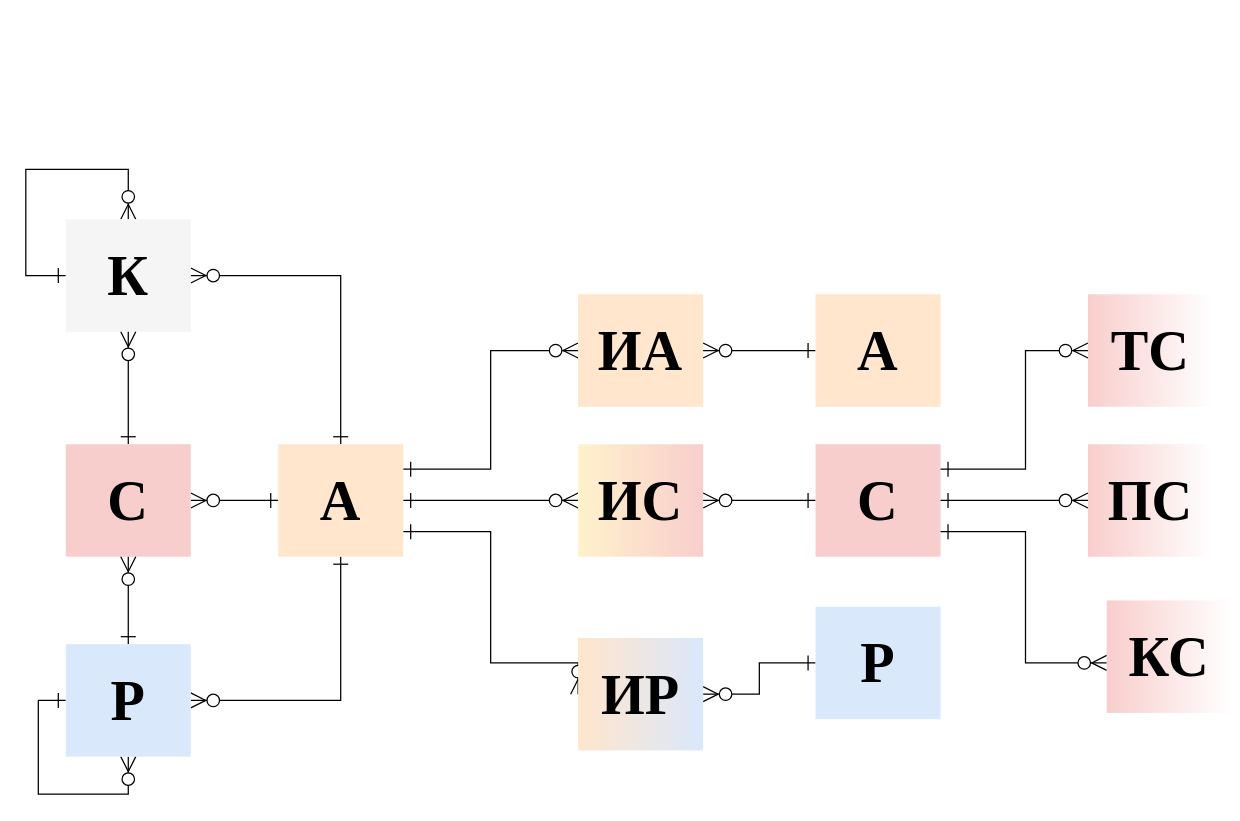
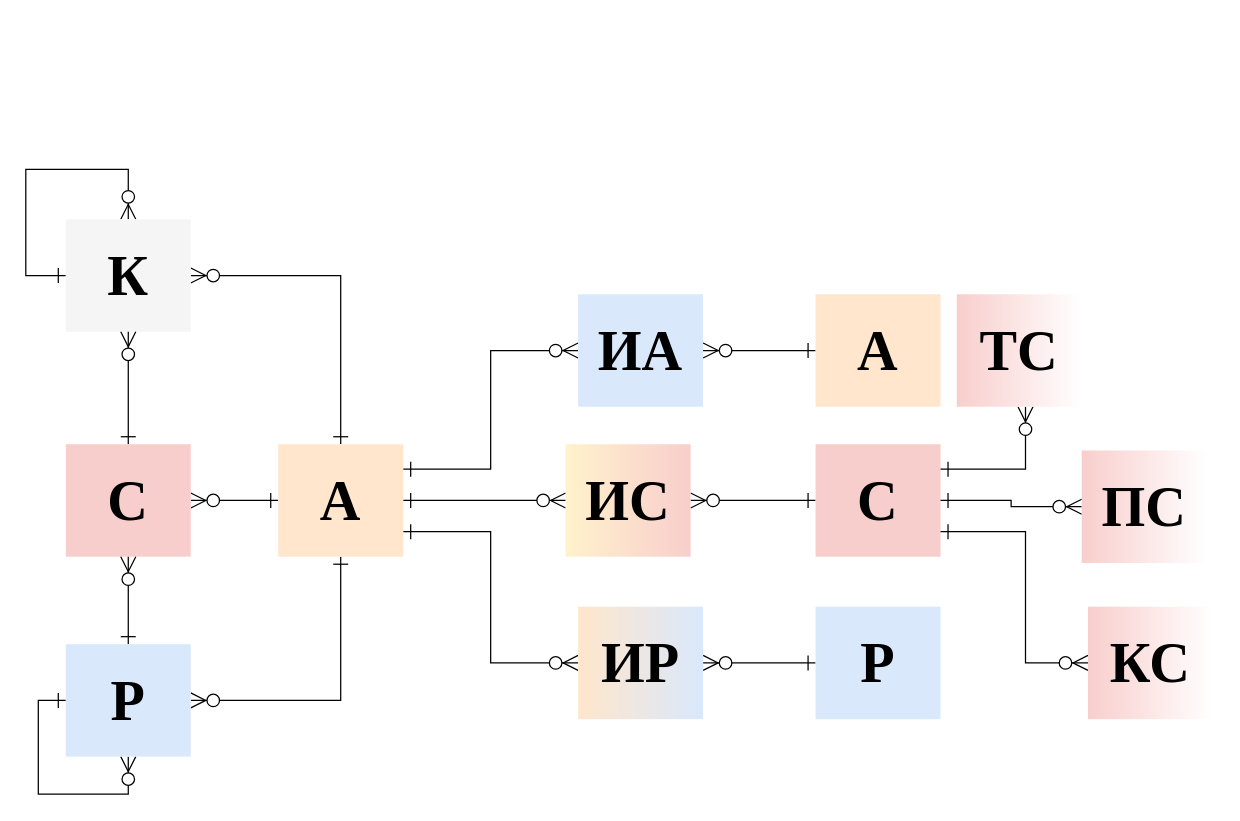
node "ИА": fillcolor #ffe6cc -> #dae8fc
node "ТС": moved (1151, 351) -> (1019, 351)
node "ИС": moved (641, 501) -> (628, 501)
node "ПС": moved (1151, 501) -> (1144, 507)
node "КС": moved (1169, 657) -> (1151, 663)
node "ИР": moved (641, 694) -> (641, 663)
